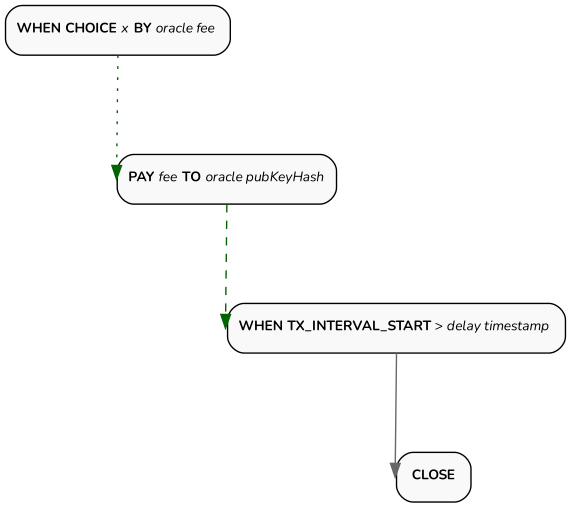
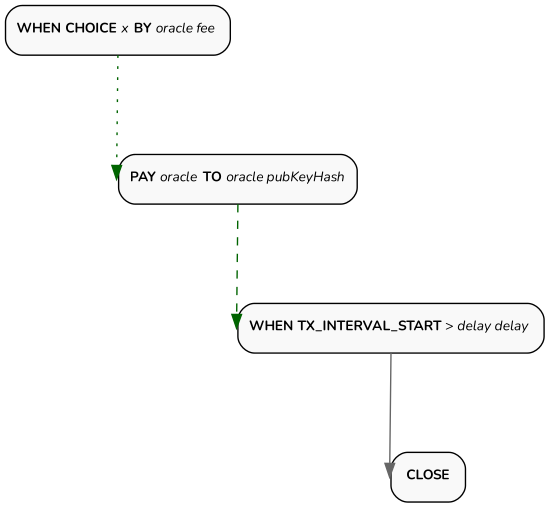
node "PAY": text "fee" -> "oracle"
node "WHEN TX_INTERVAL_START": text "delay timestamp" -> "delay delay"
